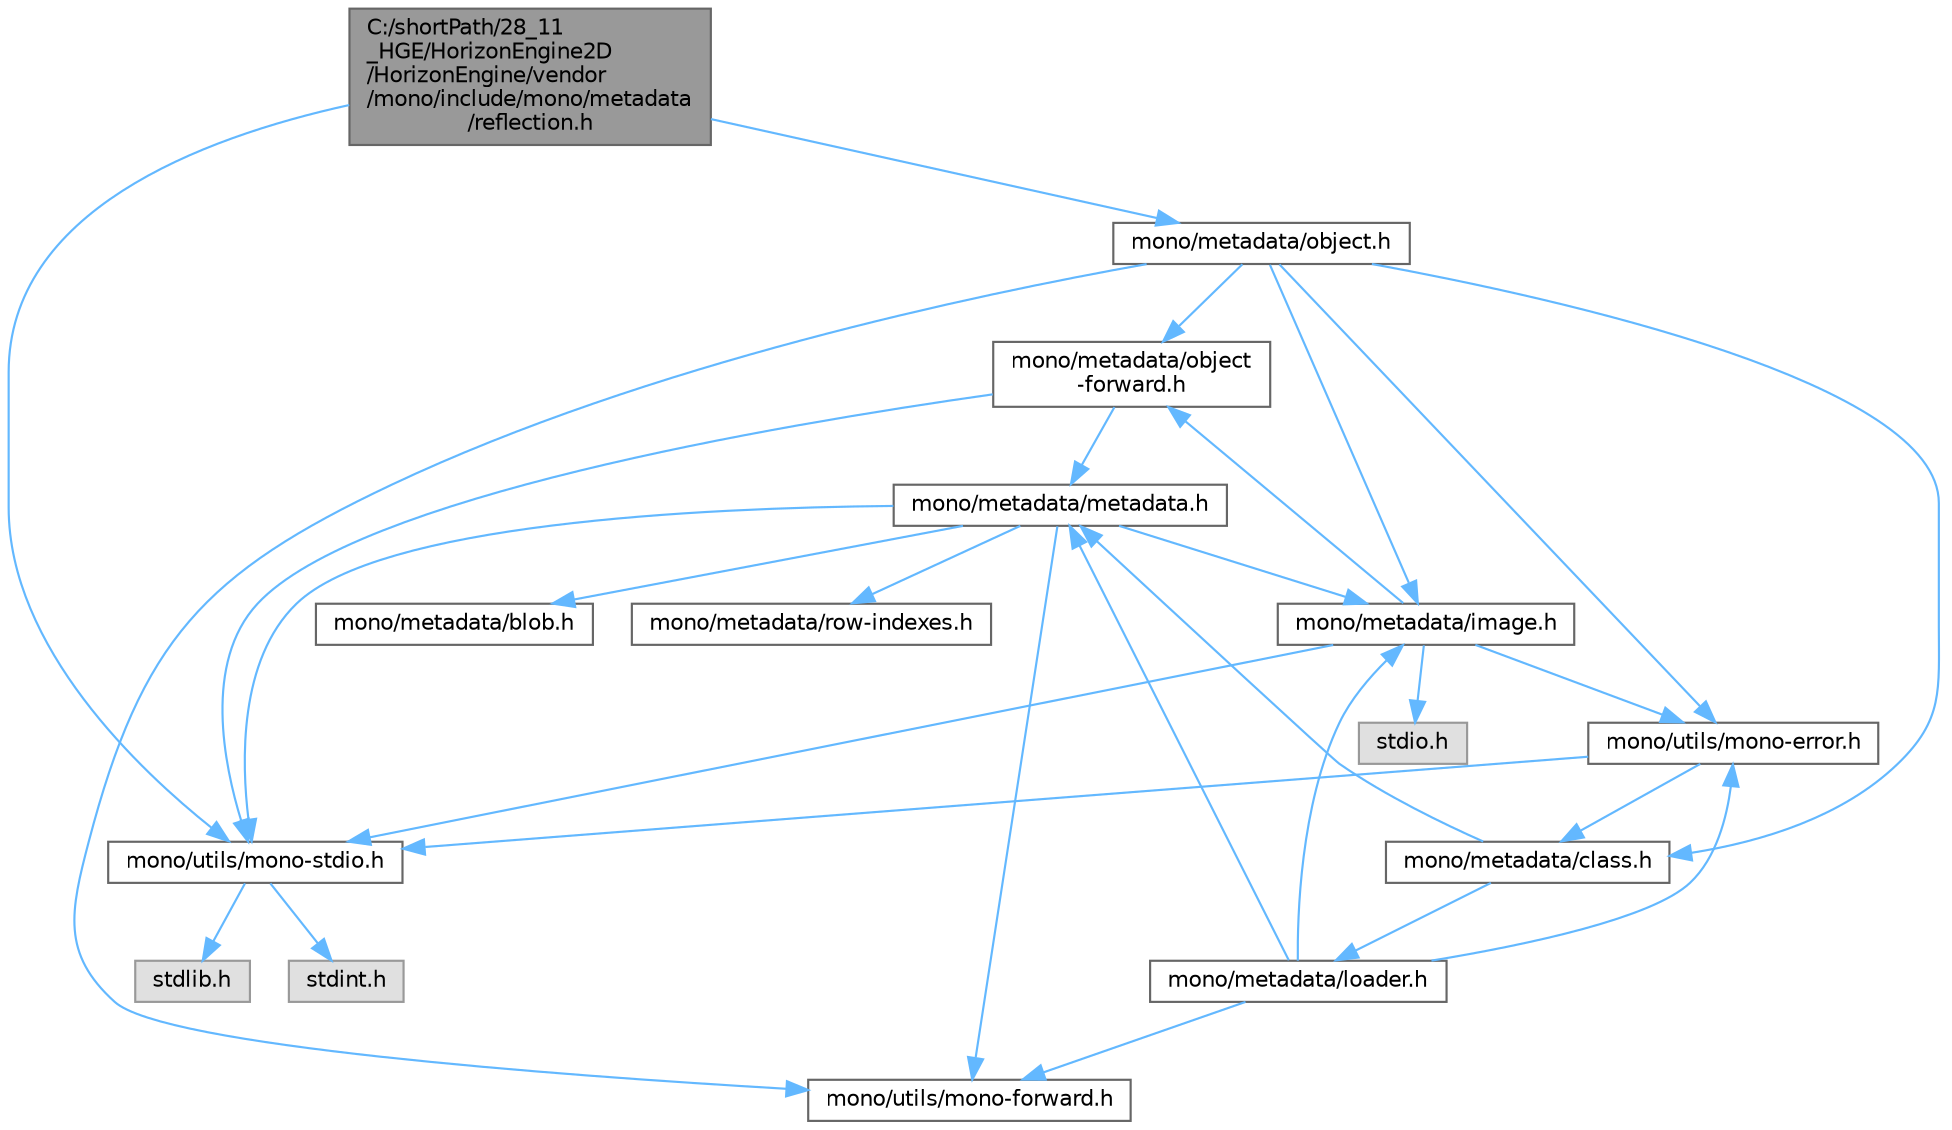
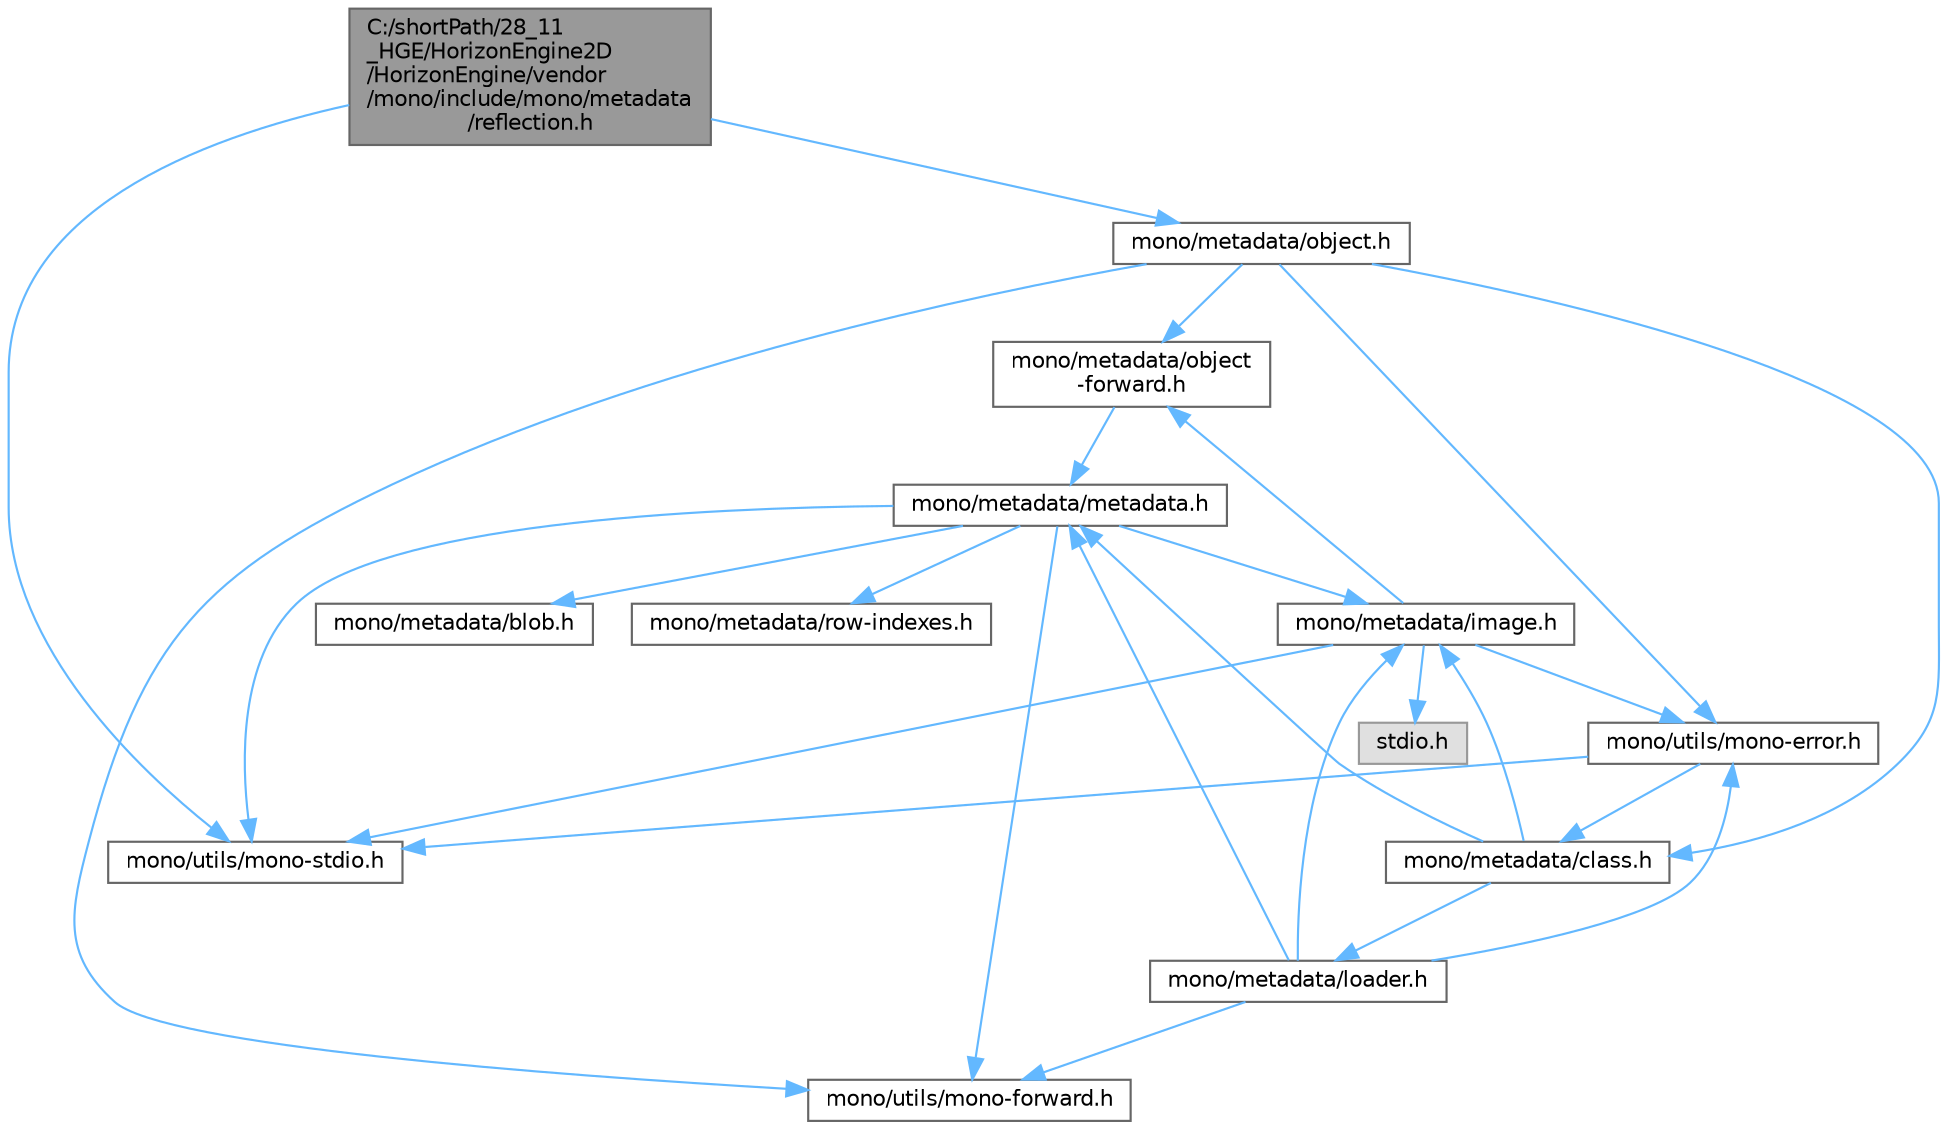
edge "mono/metadata/object.h" -> "mono/metadata/image.h": now "mono/metadata/class.h" -> "mono/metadata/image.h"
edge "mono/metadata/object -forward.h" -> "mono/utils/mono-stdio.h": removed
node "stdlib.h": removed
node "stdint.h": removed
